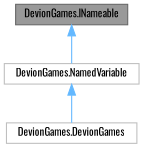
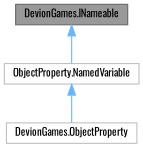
node "DevionGames.NamedVariable": label "DevionGames.NamedVariable" -> "ObjectProperty.NamedVariable"
node "DevionGames.DevionGames": label "DevionGames.DevionGames" -> "DevionGames.ObjectProperty"
